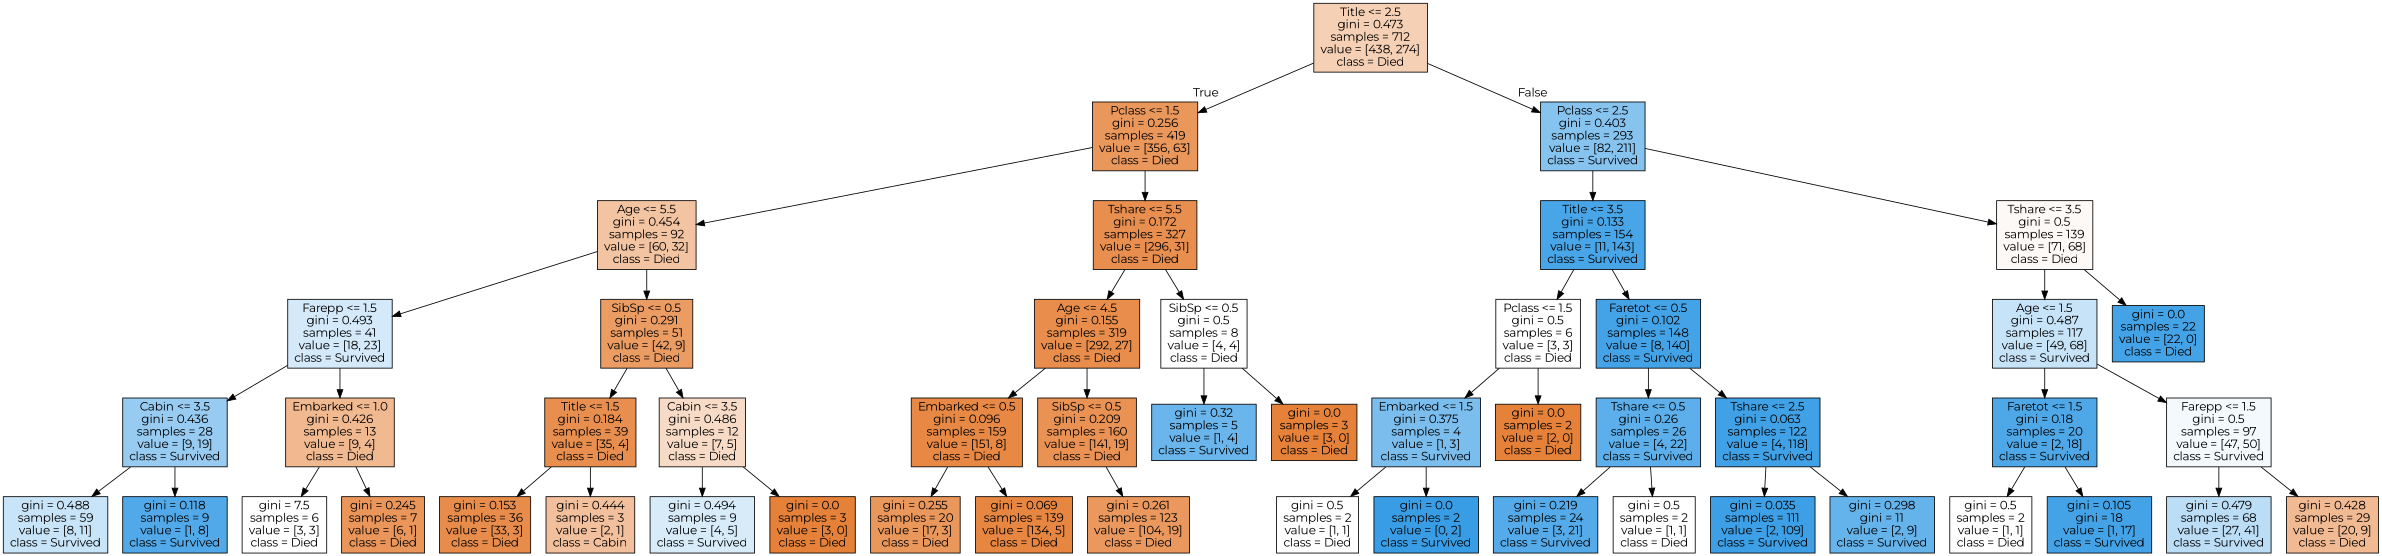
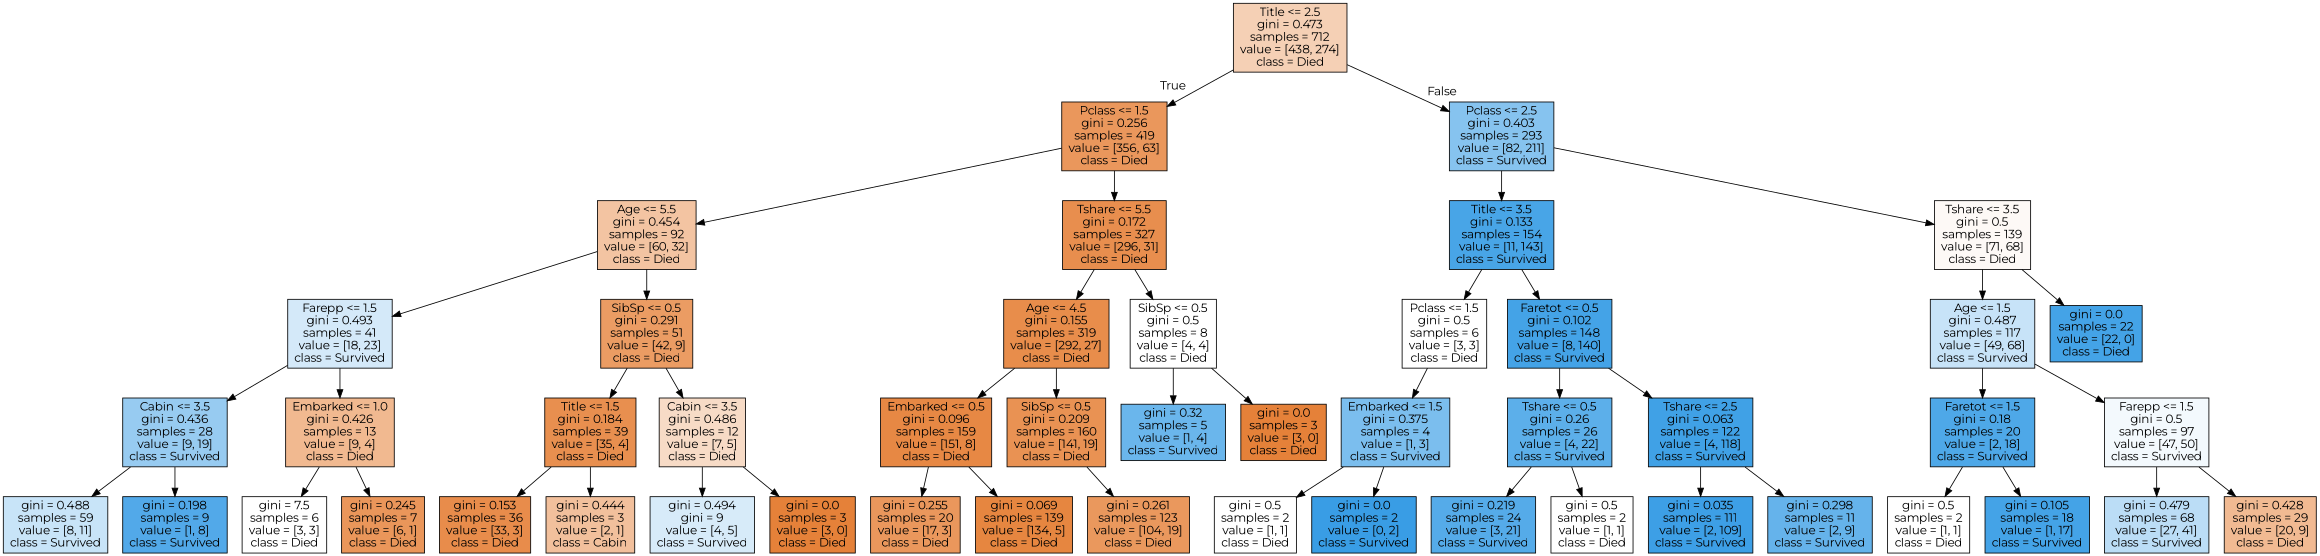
node "gini = 0.0 samples = 2 value = [2, 0] class = Died": removed
node "gini = 0.118 samples = 9 value = [1, 8] class = Survived": label "gini = 0.118 samples = 9 value = [1, 8] class = Survived" -> "gini = 0.198 samples = 9 value = [1, 8] class = Survived"
node "gini = 0.494 samples = 9 value = [4, 5] class = Survived": label "gini = 0.494 samples = 9 value = [4, 5] class = Survived" -> "gini = 0.494 gini = 9 value = [4, 5] class = Survived"
node "gini = 0.298 gini = 11 value = [2, 9] class = Survived": label "gini = 0.298 gini = 11 value = [2, 9] class = Survived" -> "gini = 0.298 samples = 11 value = [2, 9] class = Survived"
node "gini = 0.105 gini = 18 value = [1, 17] class = Survived": label "gini = 0.105 gini = 18 value = [1, 17] class = Survived" -> "gini = 0.105 samples = 18 value = [1, 17] class = Survived"
